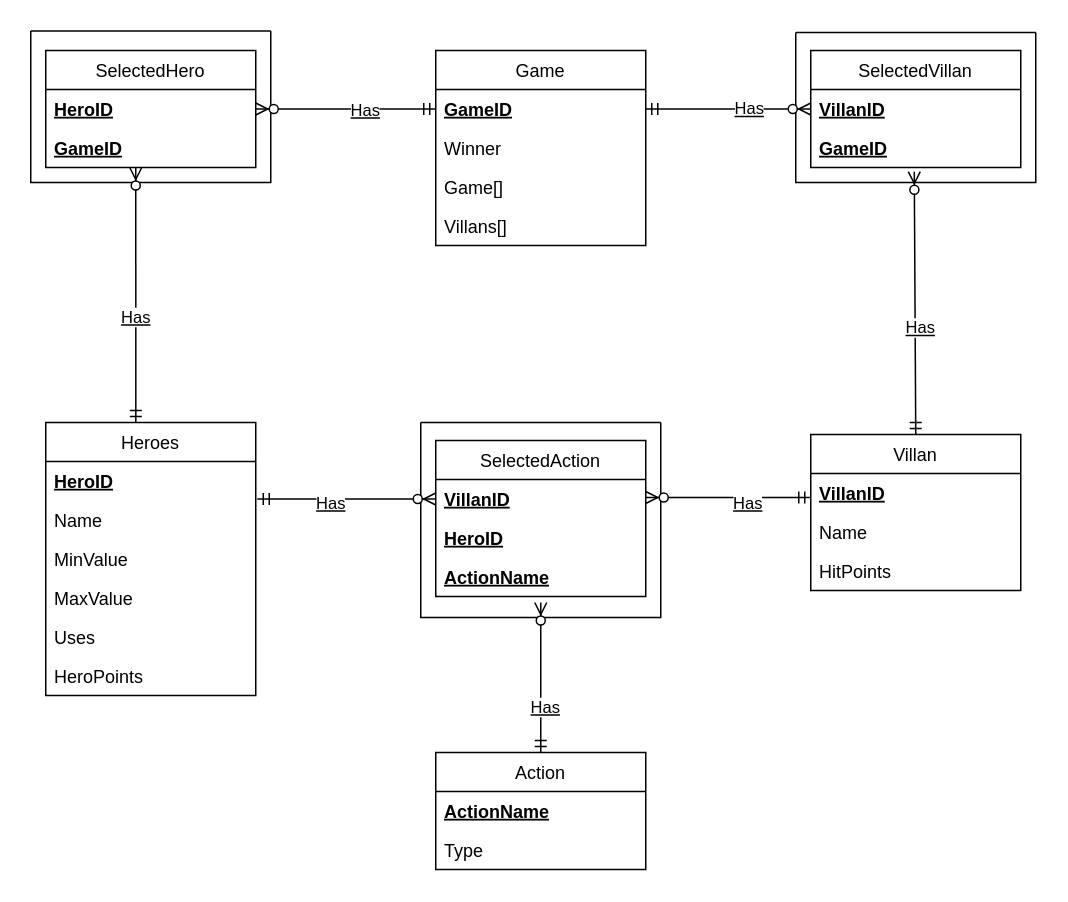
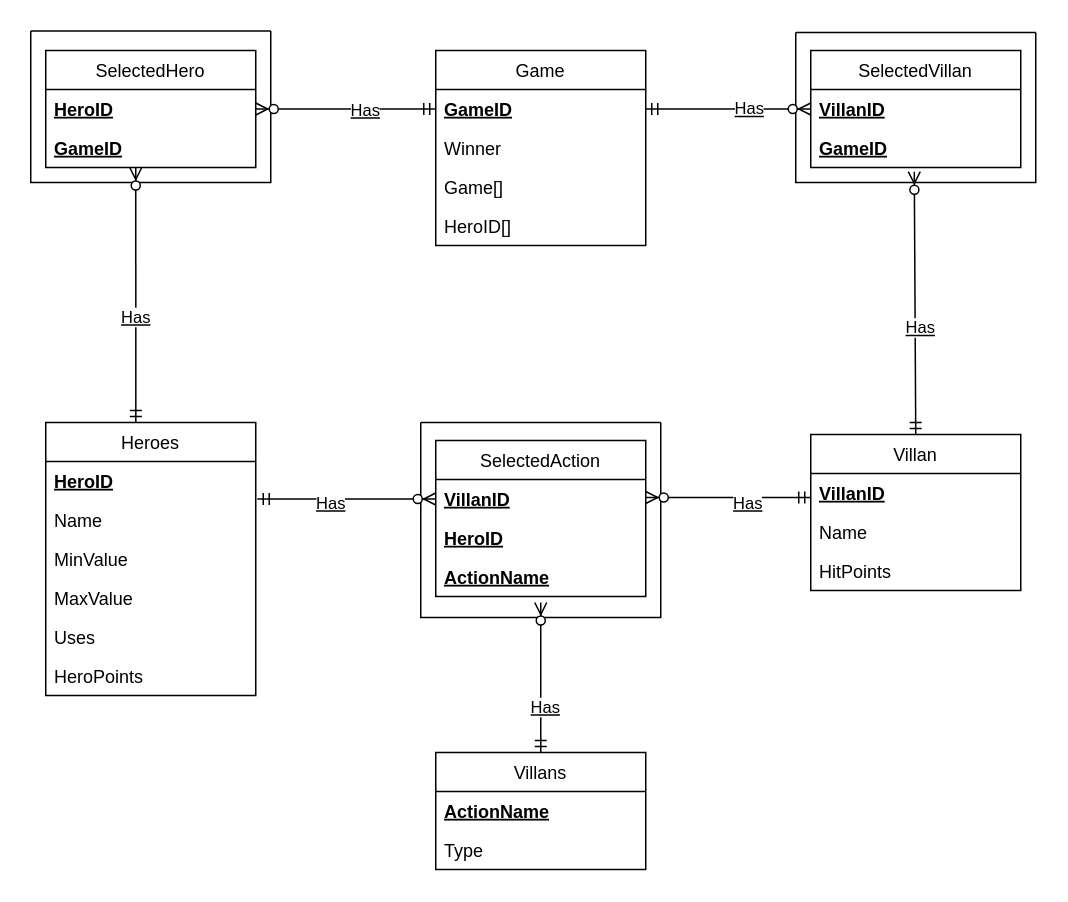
node "Villans[]": label "Villans[]" -> "HeroID[]"
node "Action": label "Action" -> "Villans"
